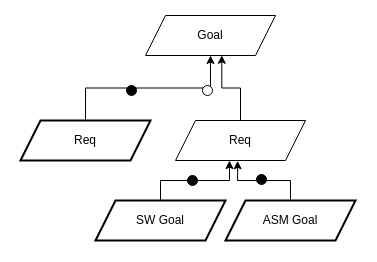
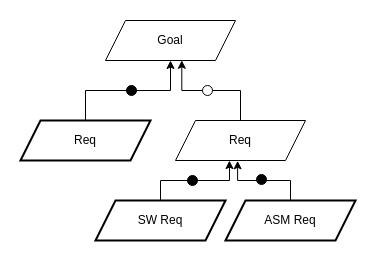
node "Goal": moved (211, 36) -> (171, 41)
node "SW Goal": label "SW Goal" -> "SW Req"
node "ASM Goal": label "ASM Goal" -> "ASM Req"
